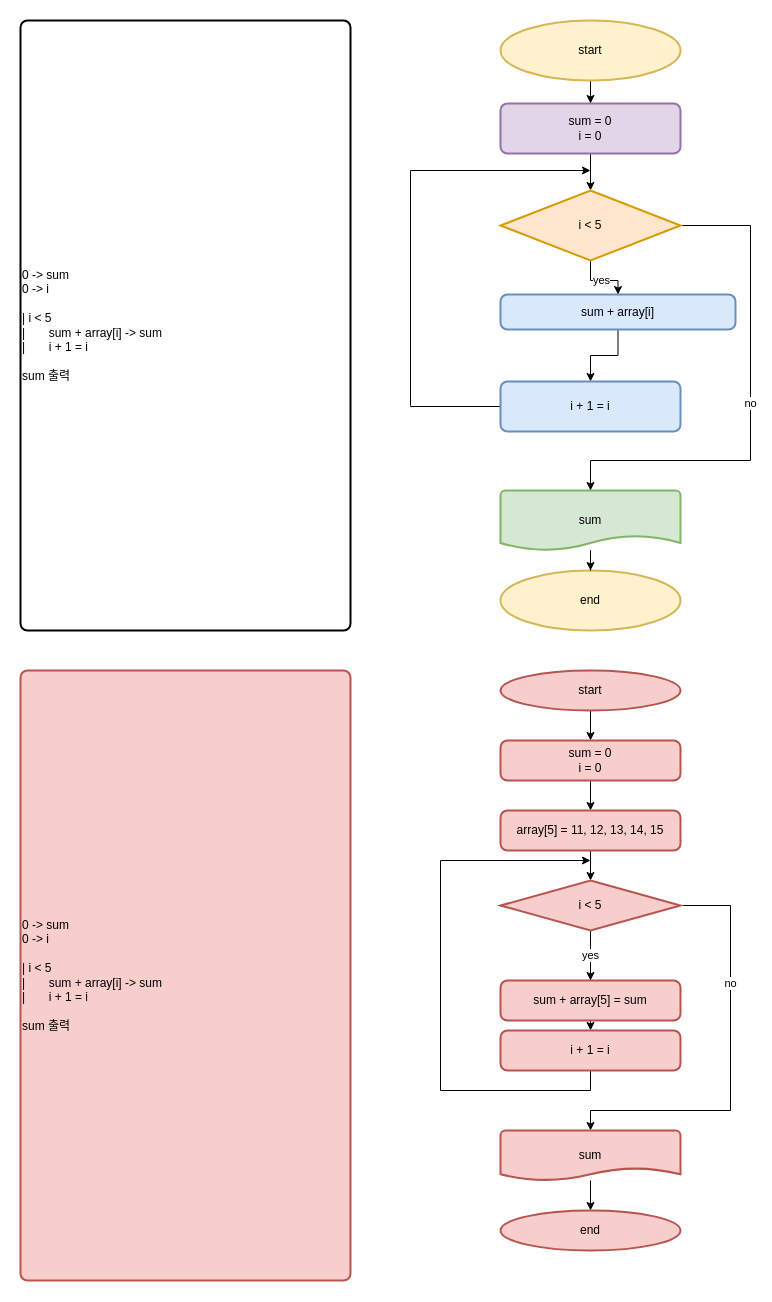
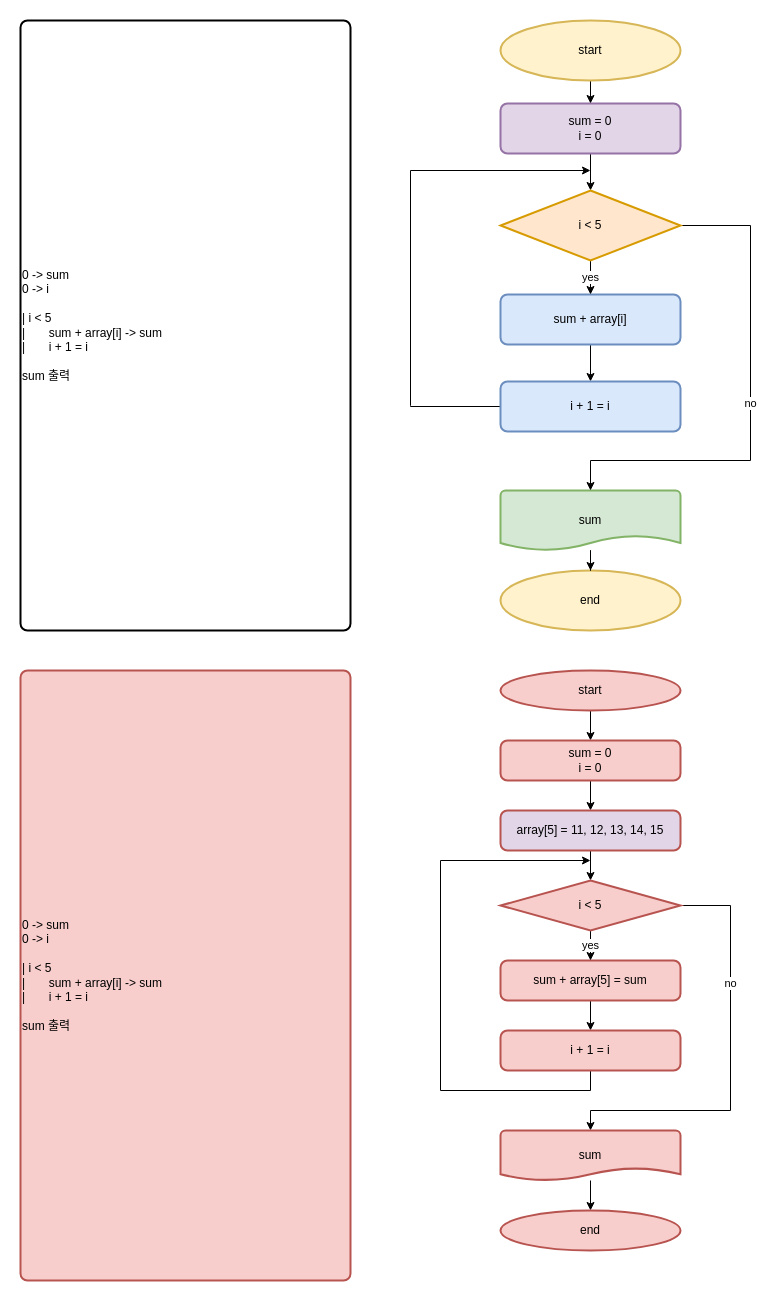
node "sum + array[i]": size 235x35 -> 180x50
node "array[5] = 11, 12, 13, 14, 15": fillcolor #f8cecc -> #e1d5e7
node "sum + array[5] = sum": moved (591, 1001) -> (591, 981)
